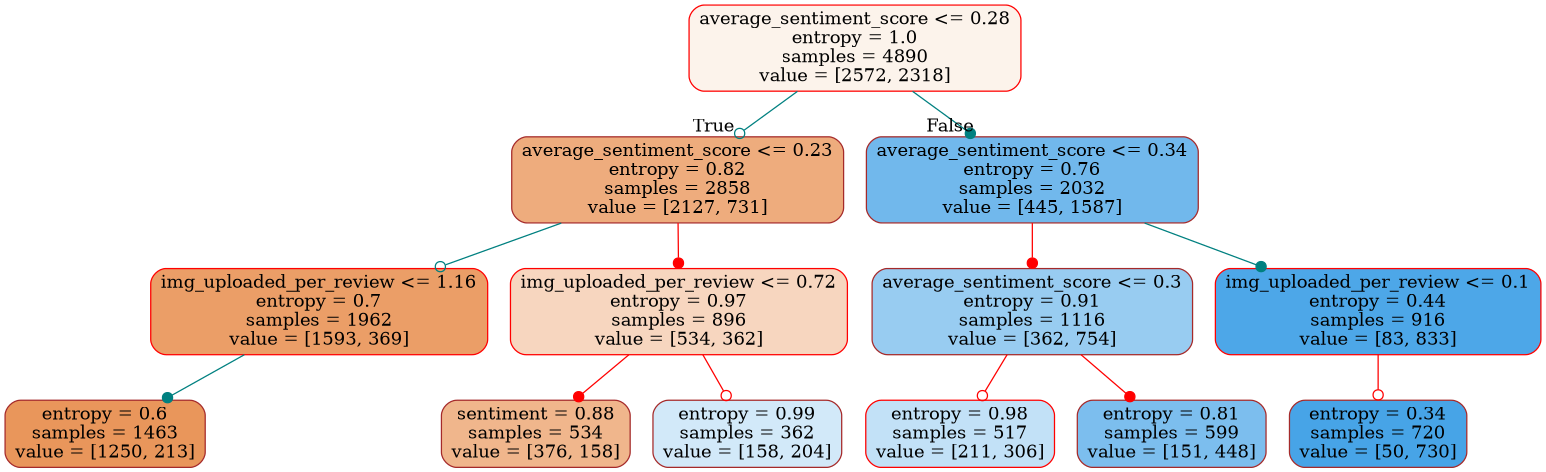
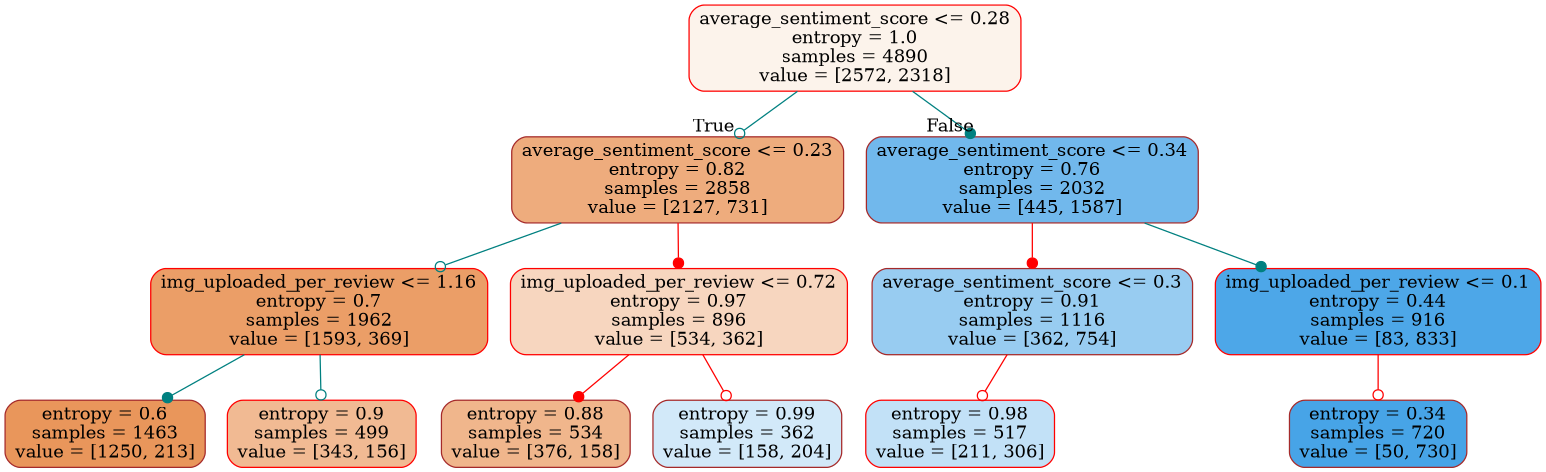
node "entropy = 0.9 samples = 499 value = [343, 156]": added
node "sentiment = 0.88 samples = 534 value = [376, 158]": label "sentiment = 0.88 samples = 534 value = [376, 158]" -> "entropy = 0.88 samples = 534 value = [376, 158]"
node "entropy = 0.81 samples = 599 value = [151, 448]": removed
